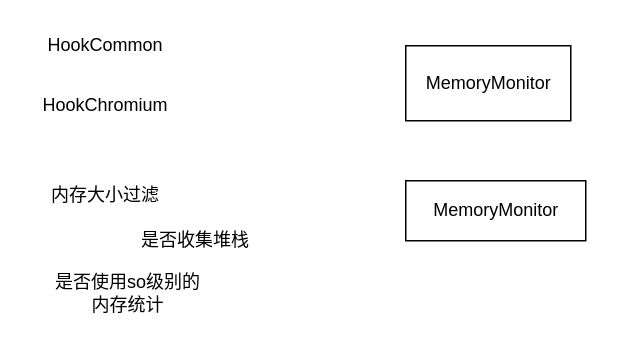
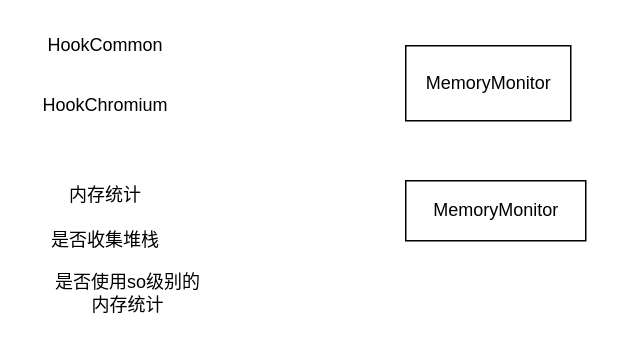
node "内存大小过滤": label "内存大小过滤" -> "内存统计"
node "是否收集堆栈": moved (196, 241) -> (106, 241)
